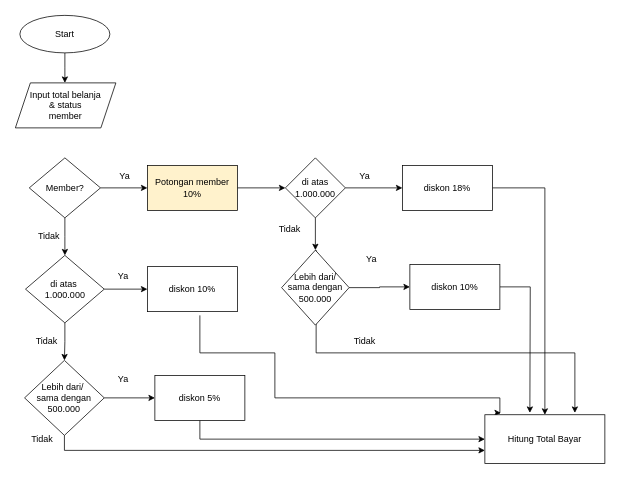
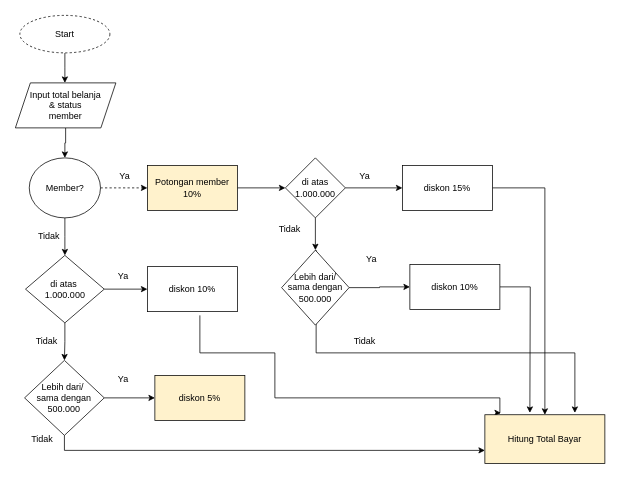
node "Start": style solid -> dashed
edge "Input total belanja & status member" -> "Member?": added
node "Member?": shape diamond -> ellipse
edge "Member?" -> "Potongan member 10%": style solid -> dashed
node "diskon 18%": label "diskon 18%" -> "diskon 15%"
node "diskon 5%": fillcolor #ffffff -> #fff2cc
edge "diskon 5%" -> "Hitung Total Bayar": removed
node "Hitung Total Bayar": fillcolor #ffffff -> #fff2cc
